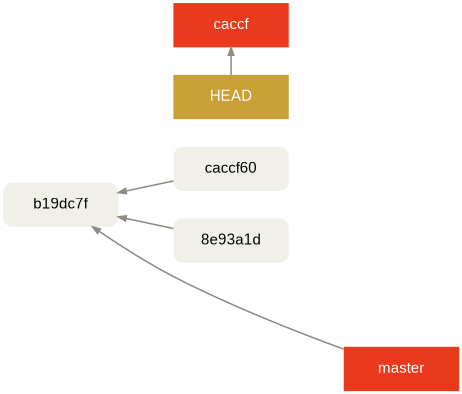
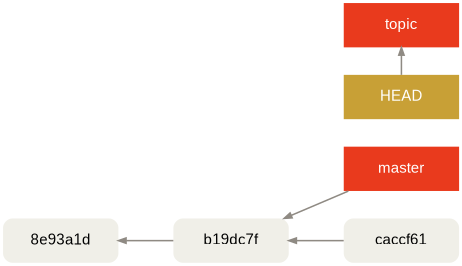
node "caccf": label "caccf" -> "topic"
node "caccf60": label "caccf60" -> "caccf61"
edge "8e93a1d" -> "b19dc7f": reversed
